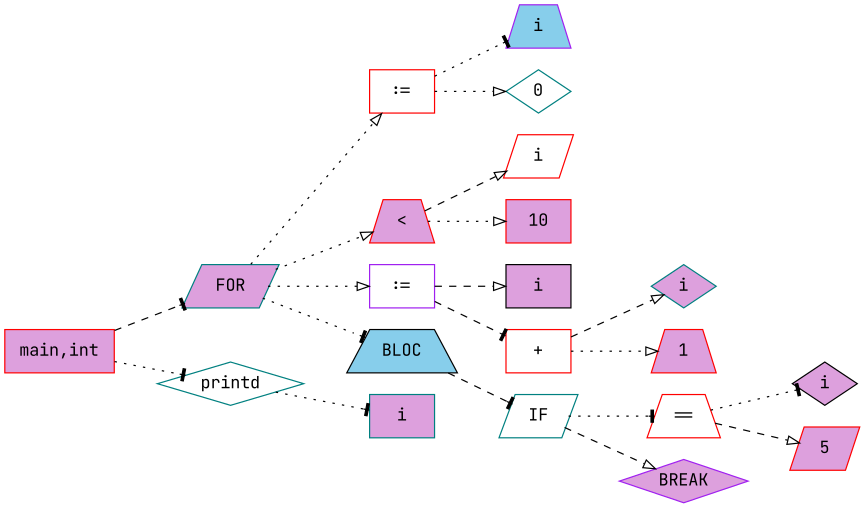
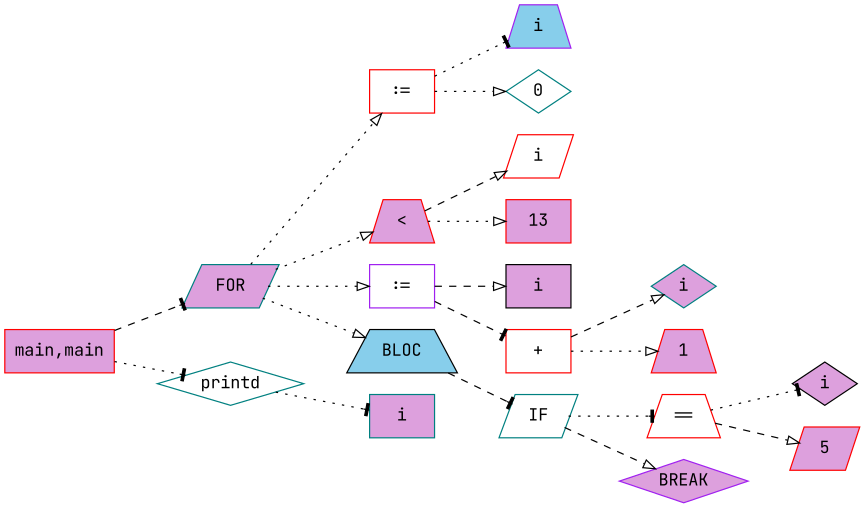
node "10": label "10" -> "13"
edge "FOR" -> "BLOC": arrowhead tee -> onormal
node "main,int": label "main,int" -> "main,main"
